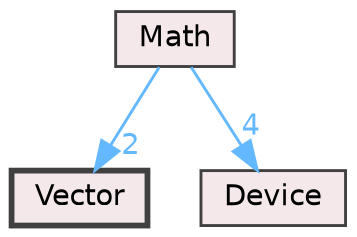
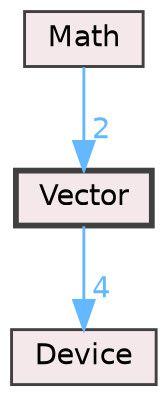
edge "Math" -> "Device": now "Vector" -> "Device"
